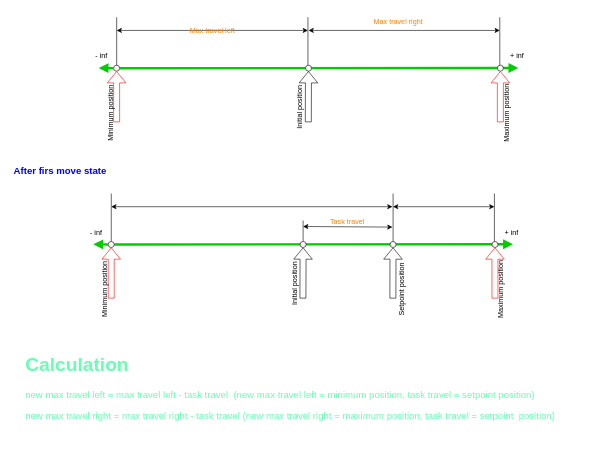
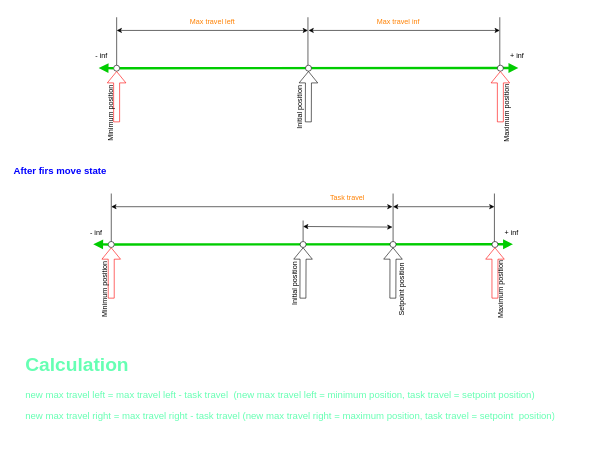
node "Max travel right": label "Max travel right" -> "Max travel inf"
node "Max travel left": moved (213, 30) -> (213, 21)
node "Task travel": moved (348, 222) -> (348, 198)
